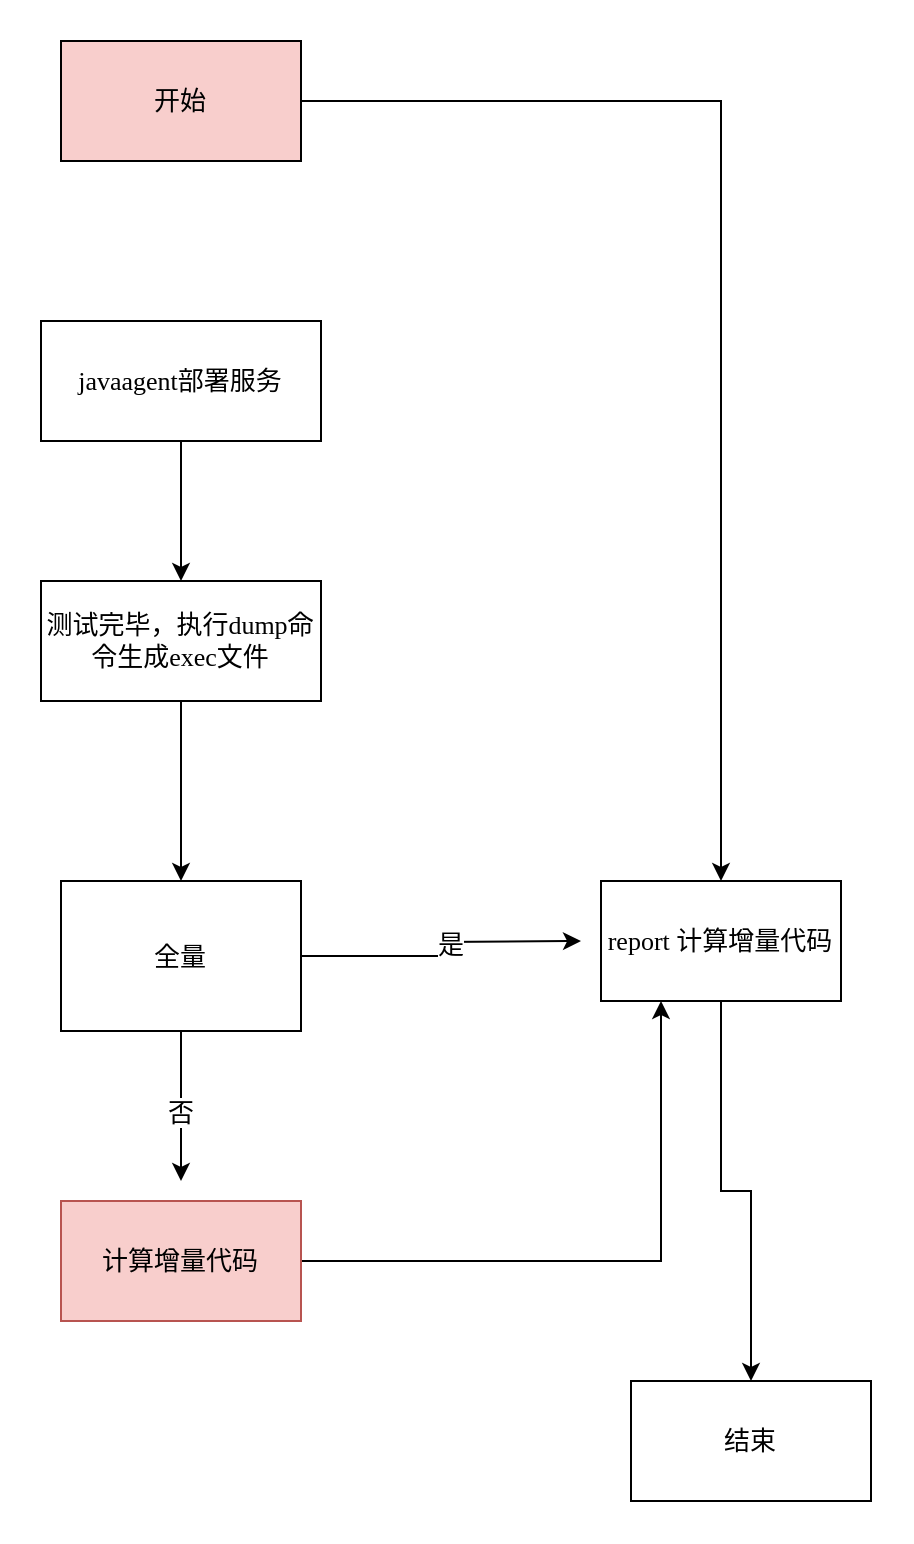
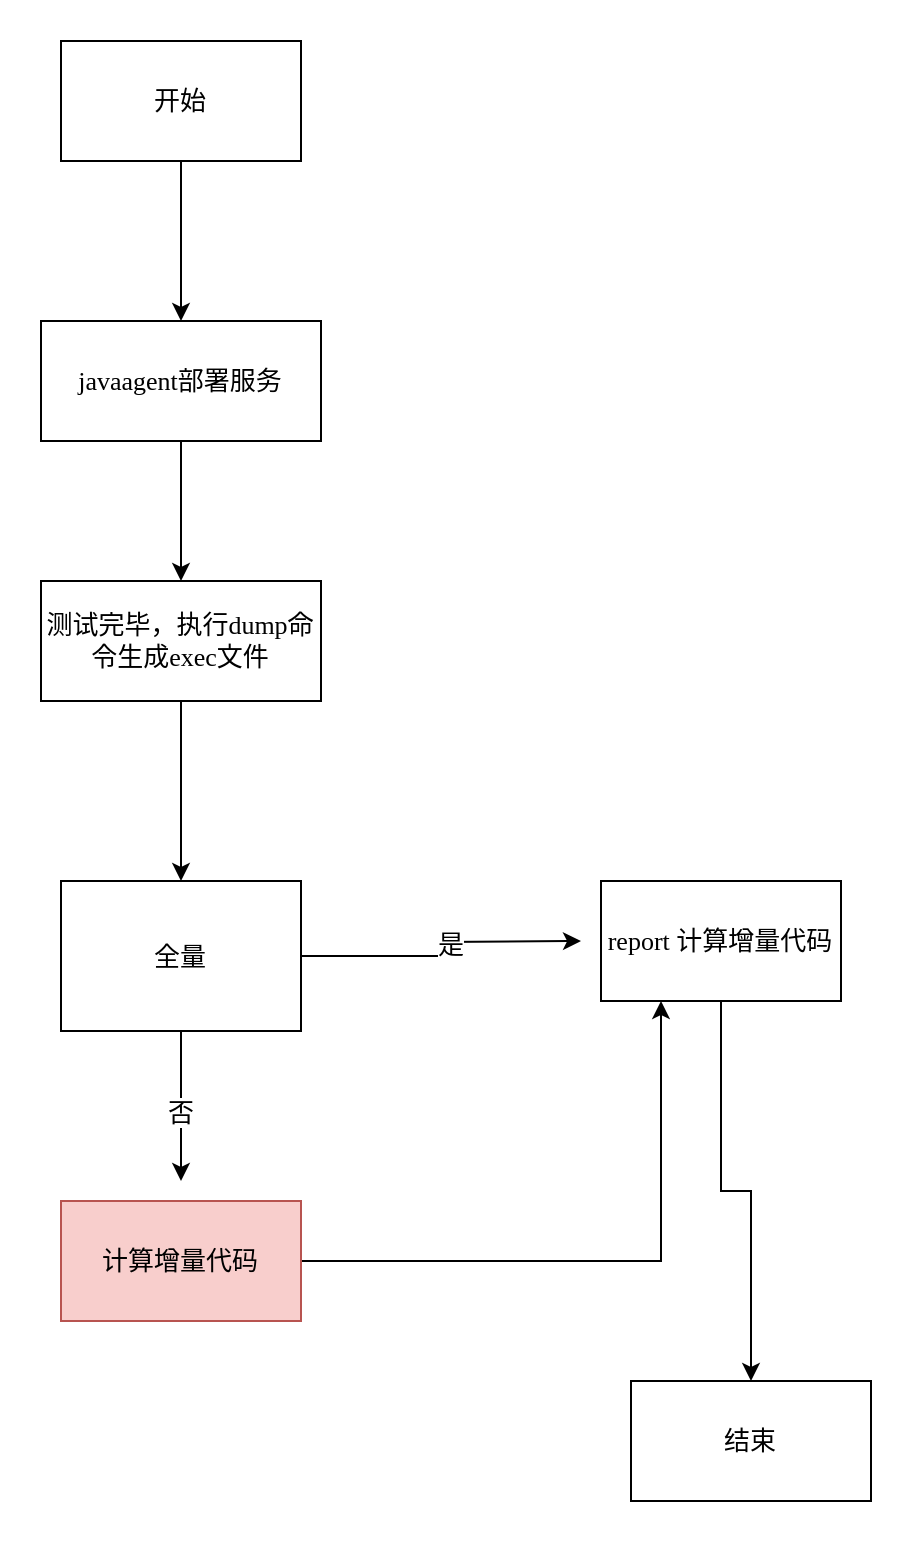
node "开始": fillcolor #f8cecc -> #ffffff
edge "开始" -> "report 计算增量代码": now "开始" -> "javaagent部署服务"
